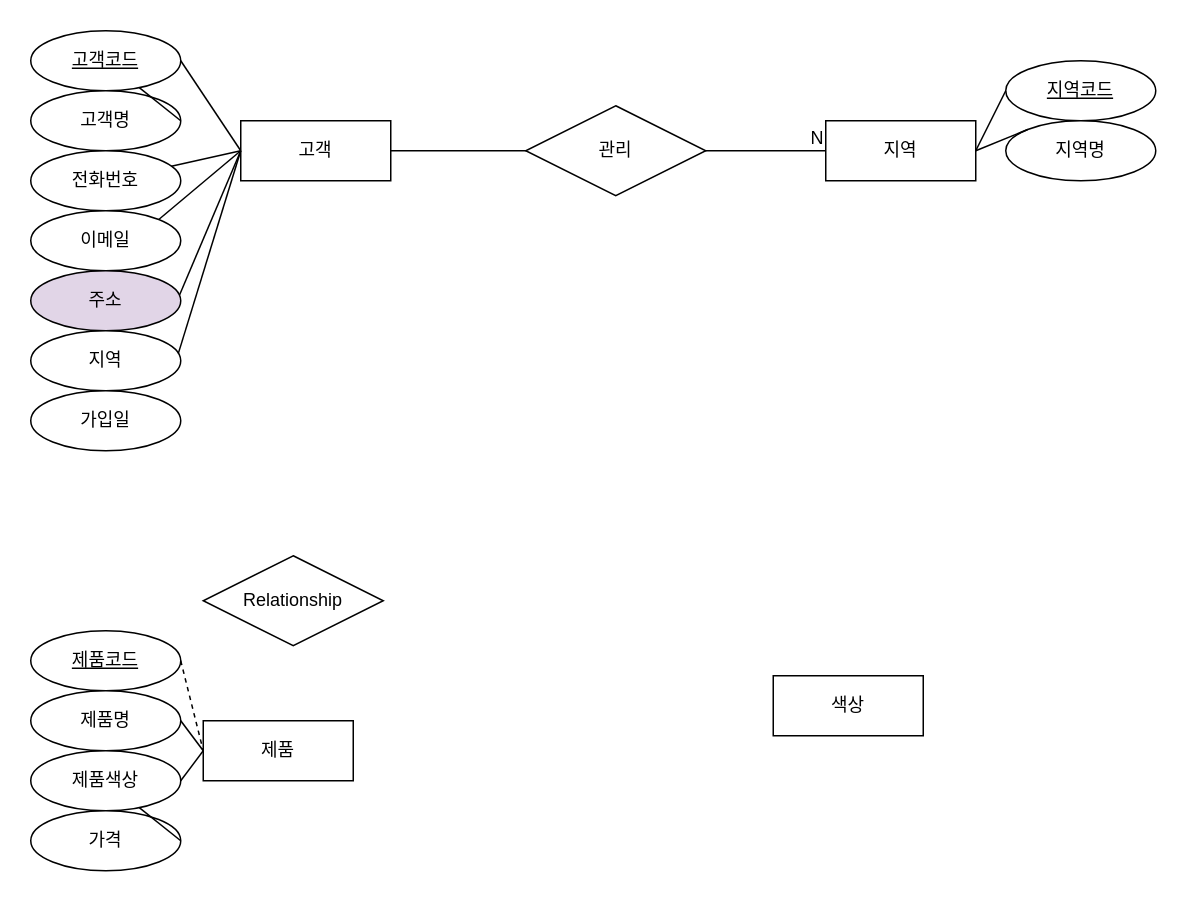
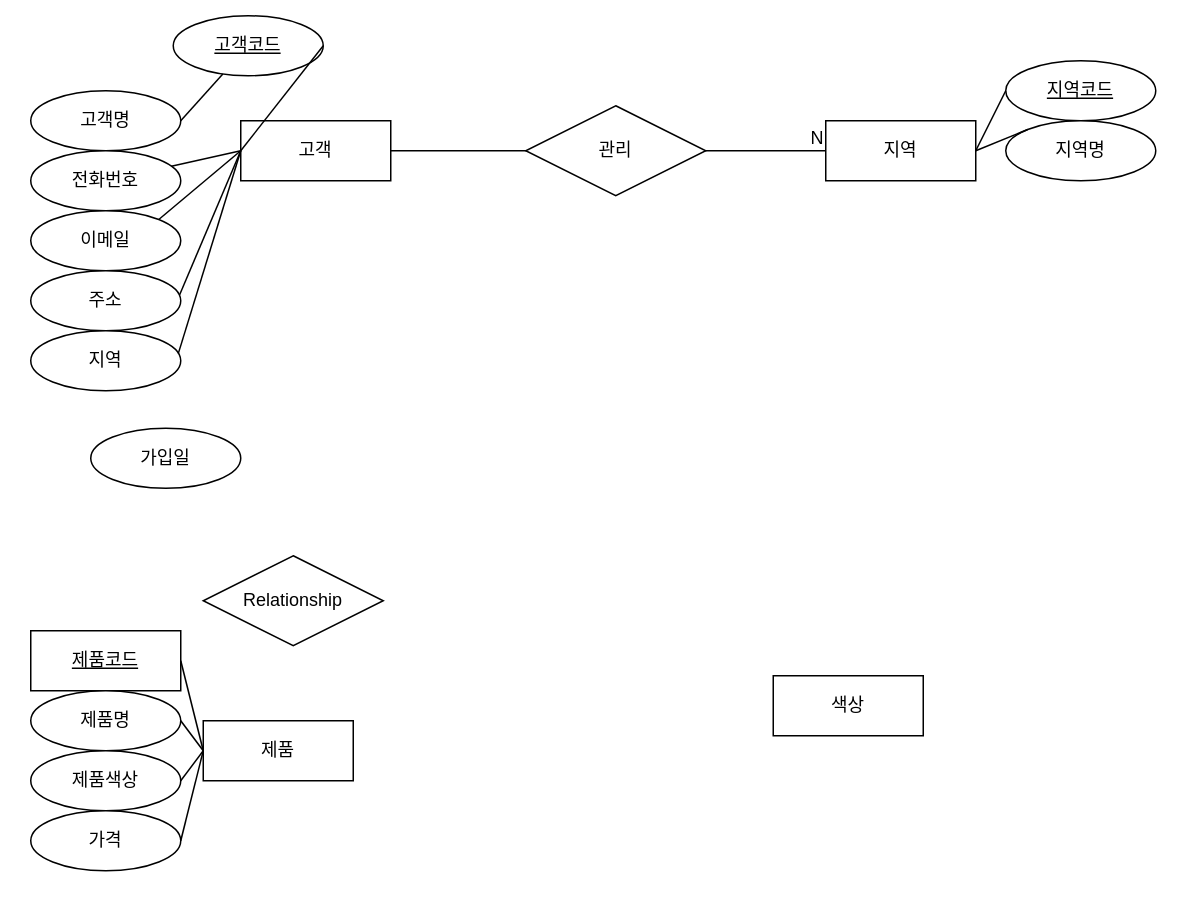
node "고객코드": moved (106, 61) -> (248, 46)
node "주소": fillcolor #e1d5e7 -> #ffffff
node "가입일": moved (106, 421) -> (166, 458)
node "제품코드": shape ellipse -> rectangle
edge "제품코드" -- "제품": style dashed -> solid
edge "제품색상" -- "가격": now "제품" -- "가격"
